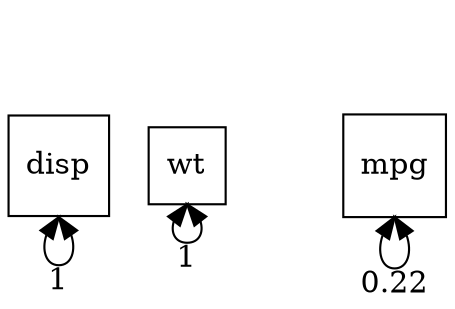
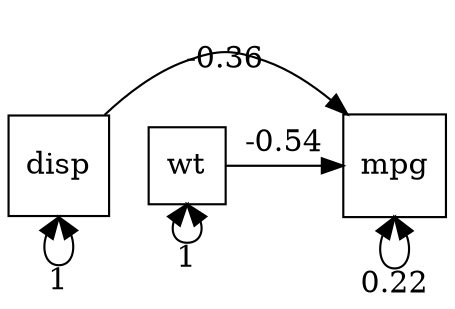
edge "disp" -> "mpg": added, label "-0.36"
edge "wt" -> "mpg": added, label "-0.54"
